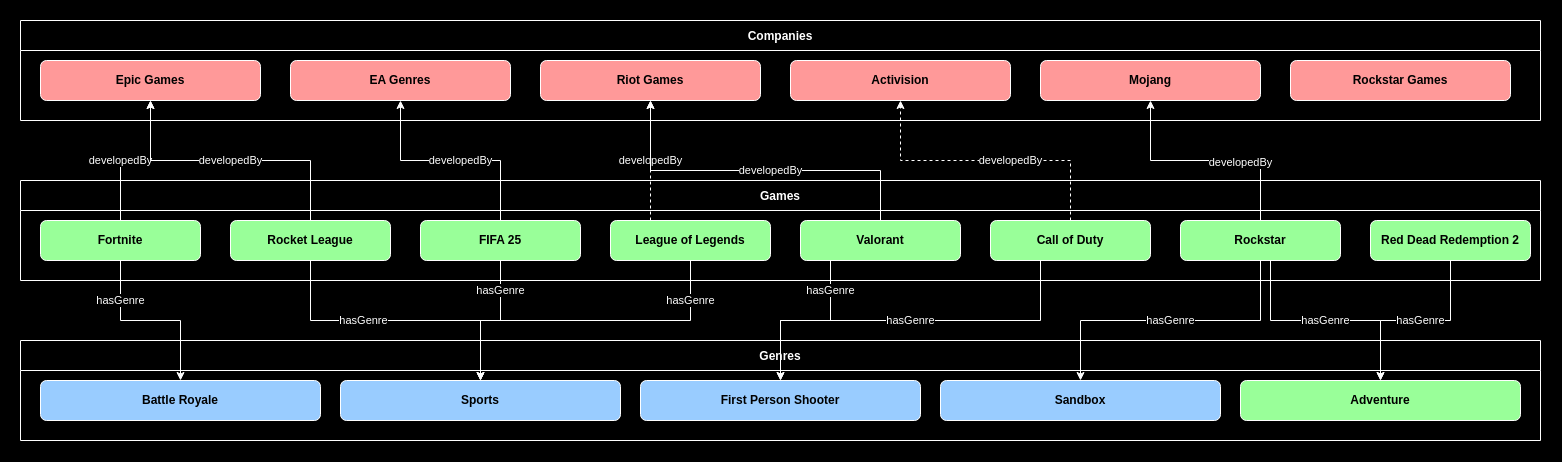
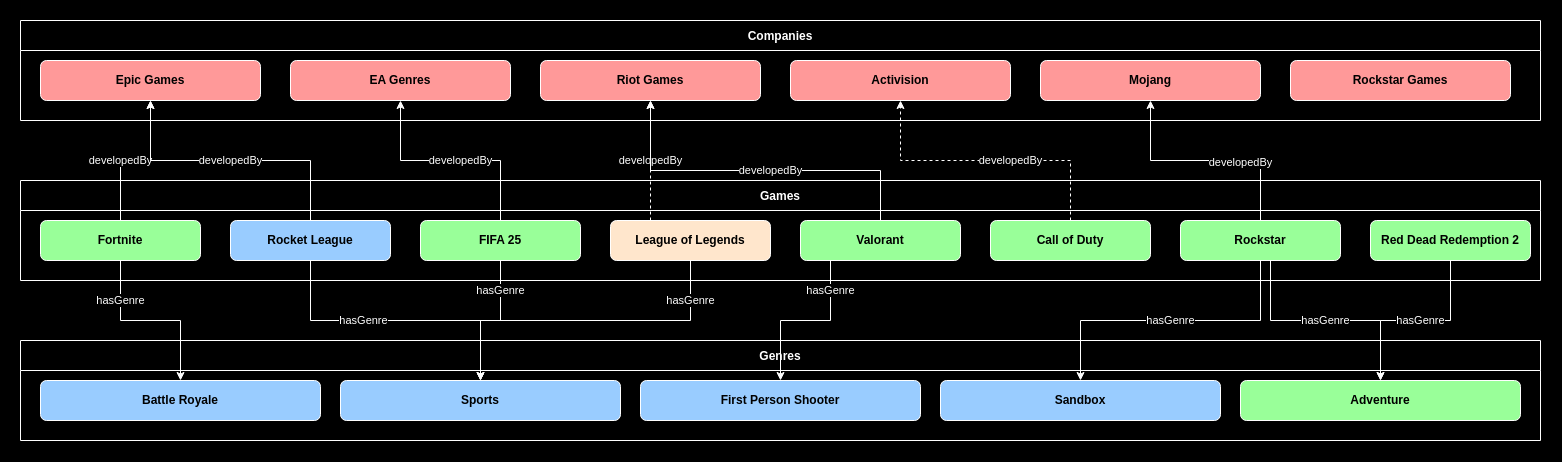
node "Rocket League": fillcolor #99ff99 -> #99ccff
node "League of Legends": fillcolor #99ff99 -> #ffe6cc
edge "Call of Duty" -> "First Person Shooter": removed, label "hasGenre"
